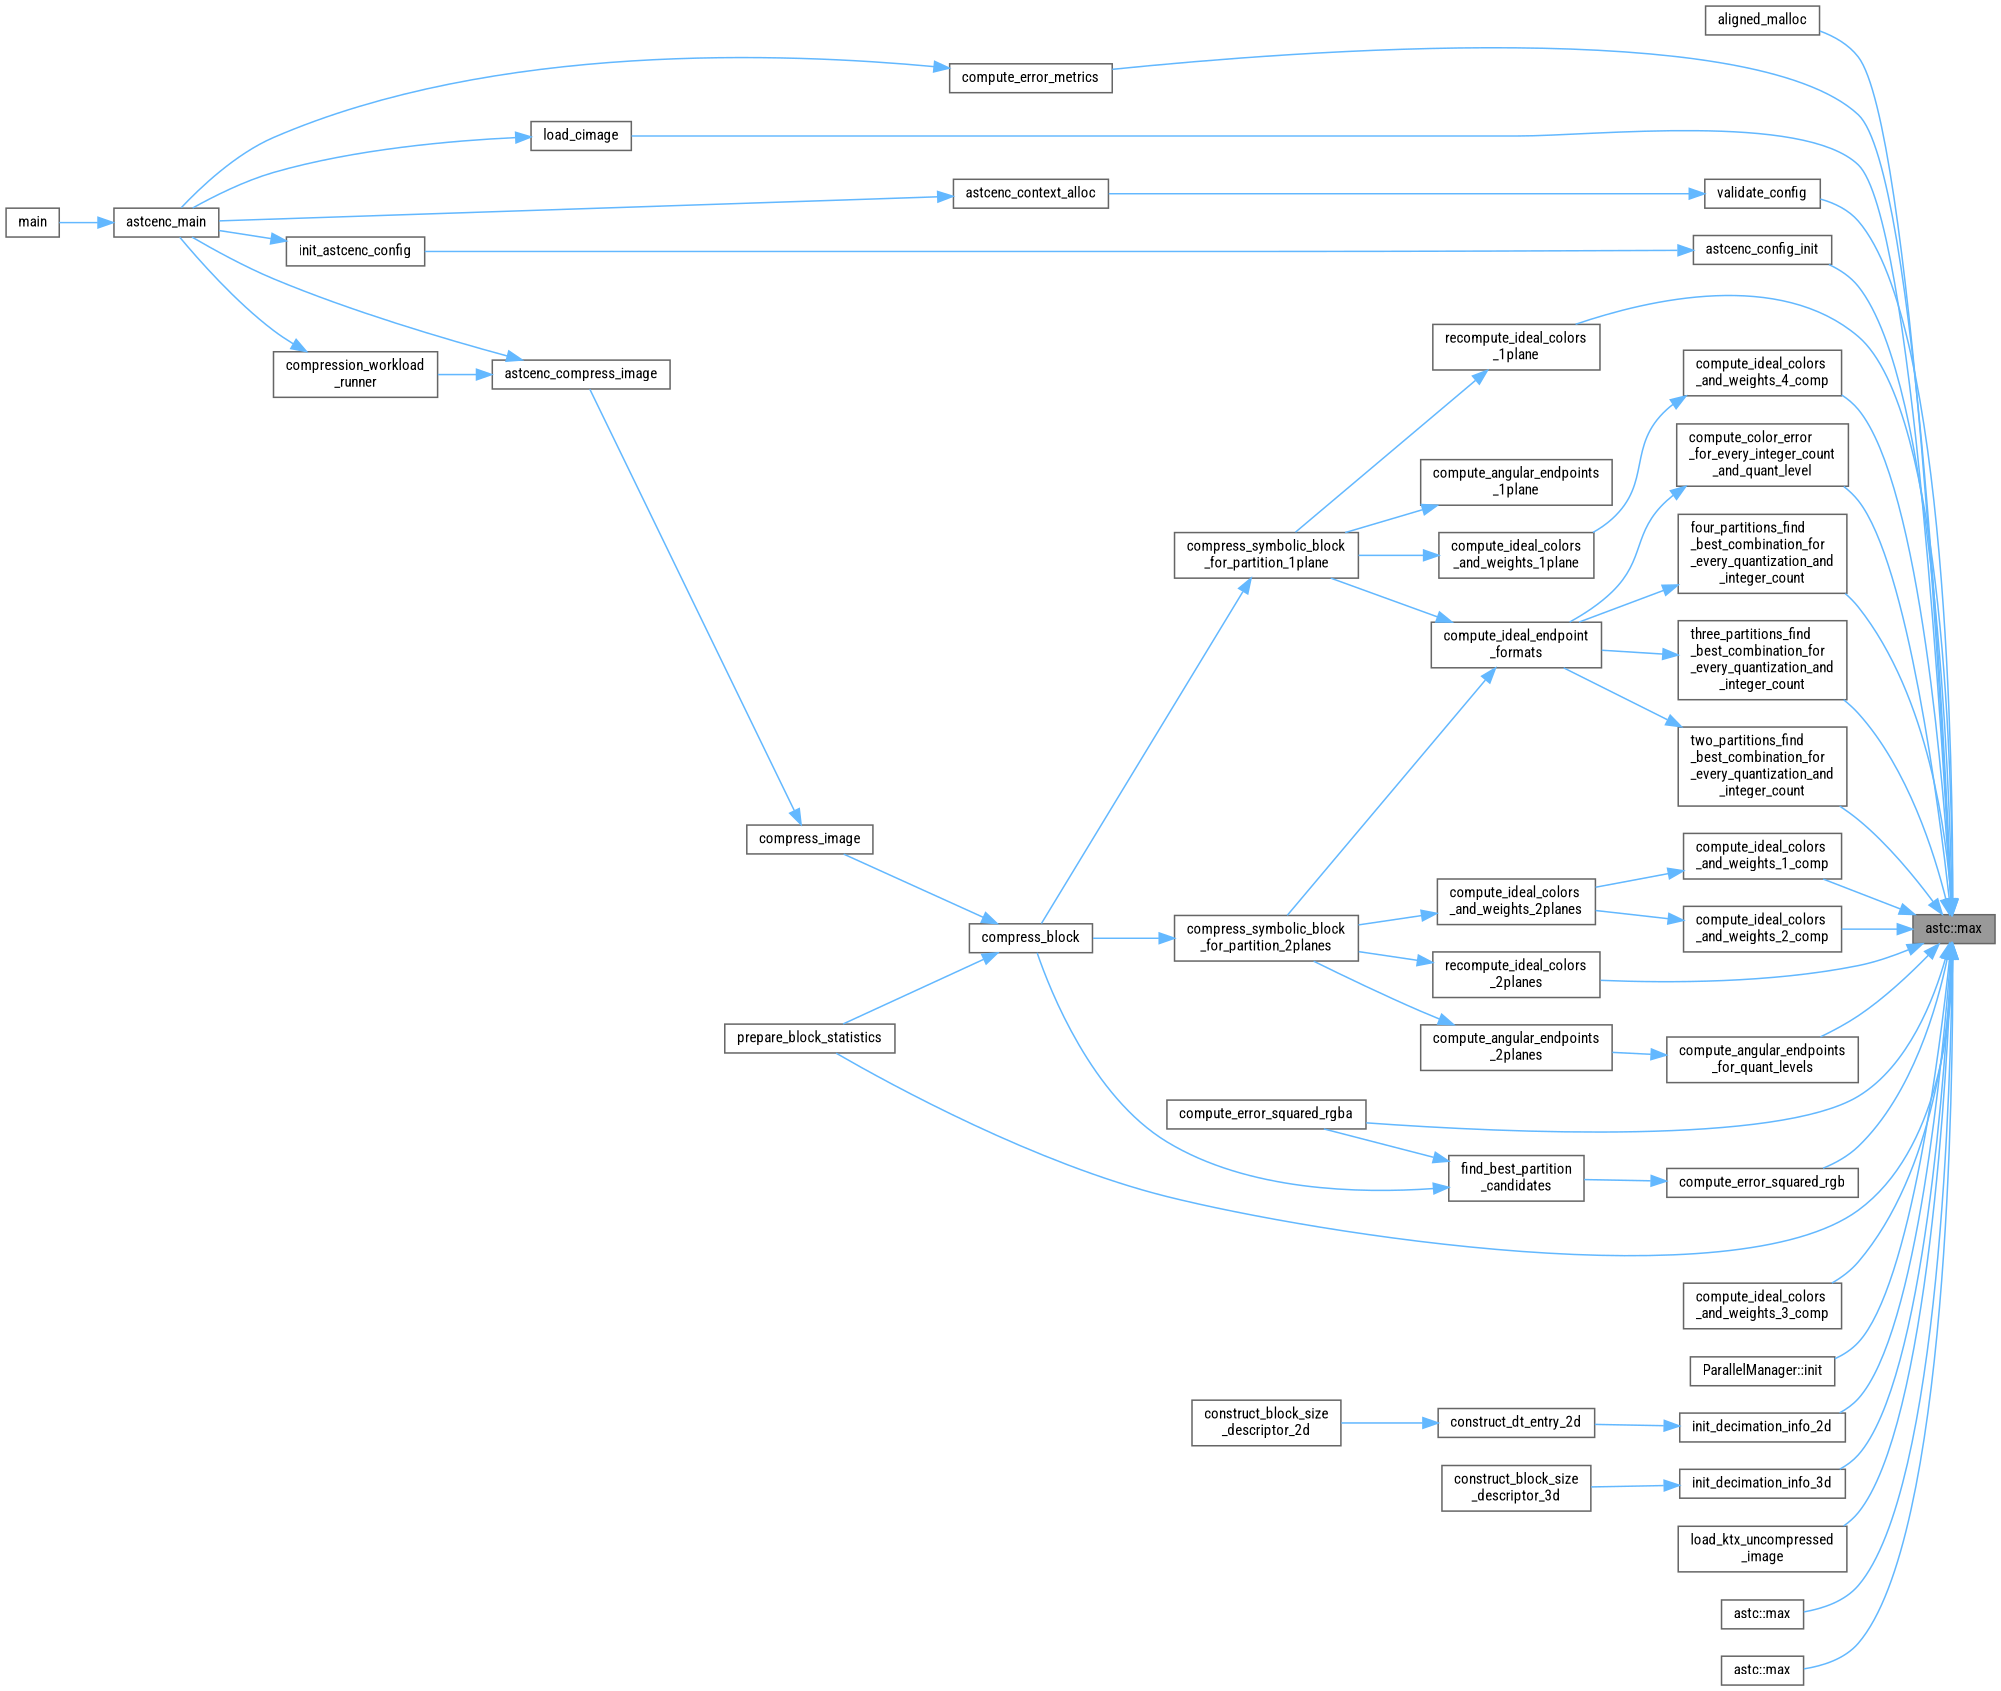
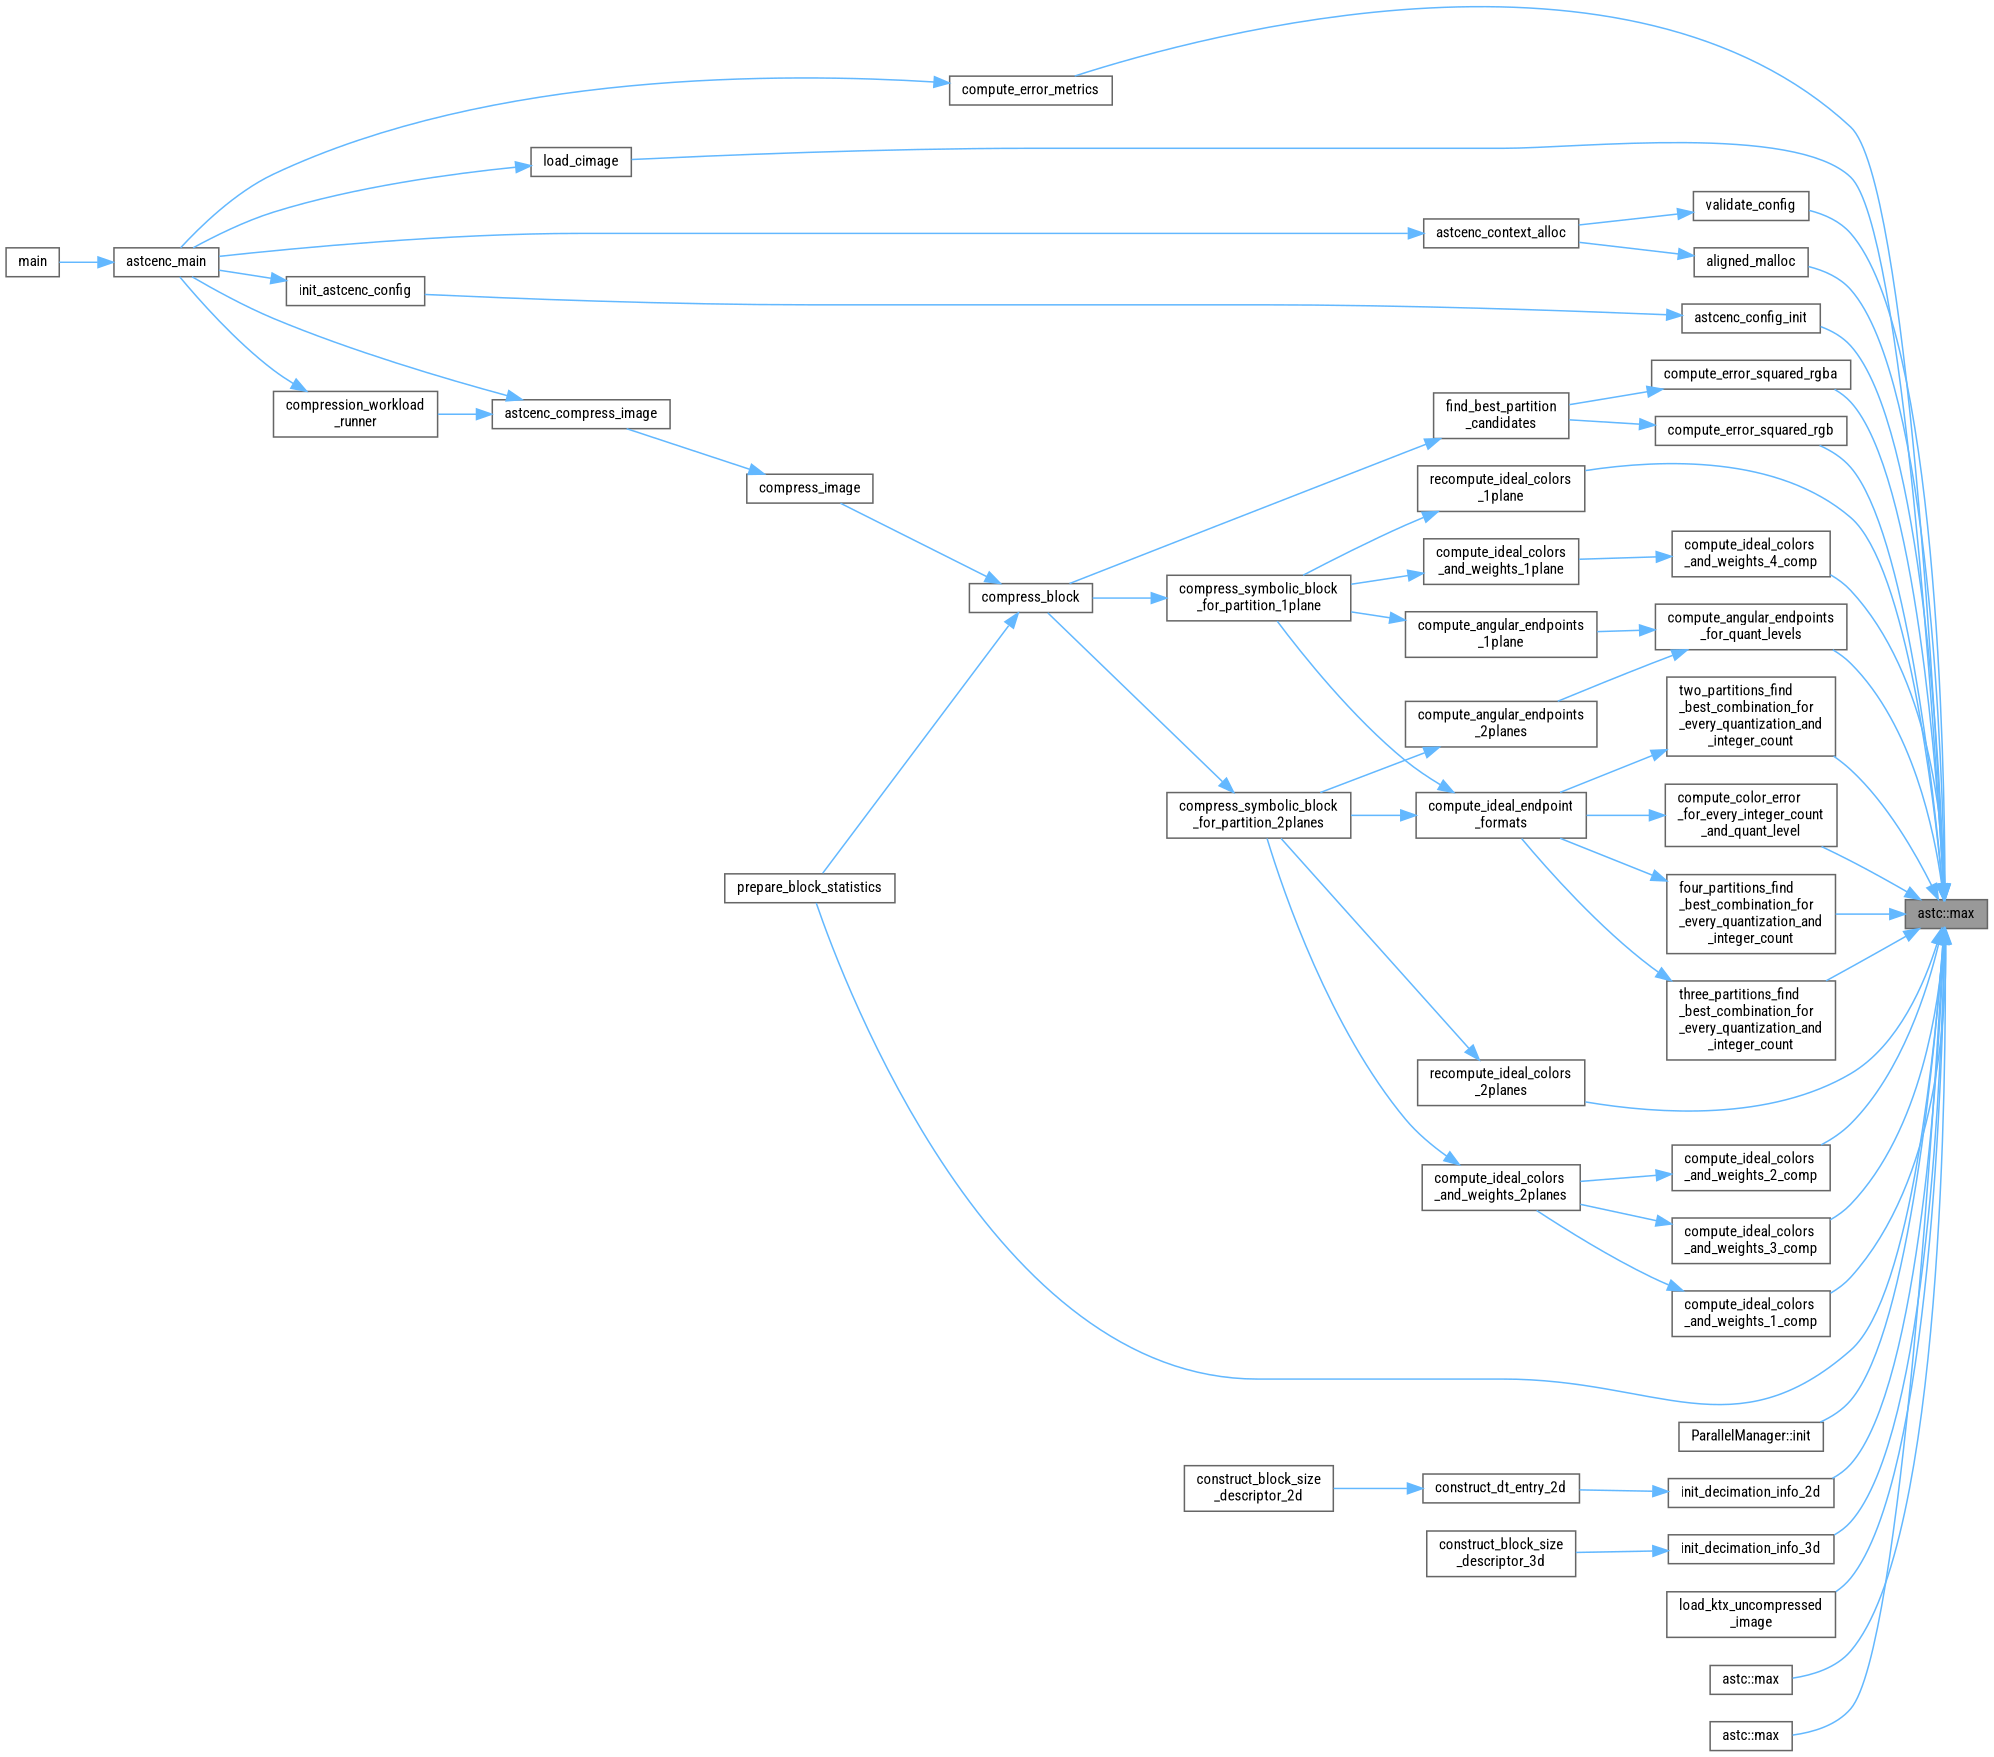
edge "astcenc_context_alloc" -> "aligned_malloc": added
edge "compute_angular_endpoints _1plane" -> "compute_angular_endpoints _for_quant_levels": added
edge "compute_error_squared_rgba" -> "find_best_partition _candidates": reversed
edge "compute_ideal_colors _and_weights_2planes" -> "compute_ideal_colors _and_weights_3_comp": added
